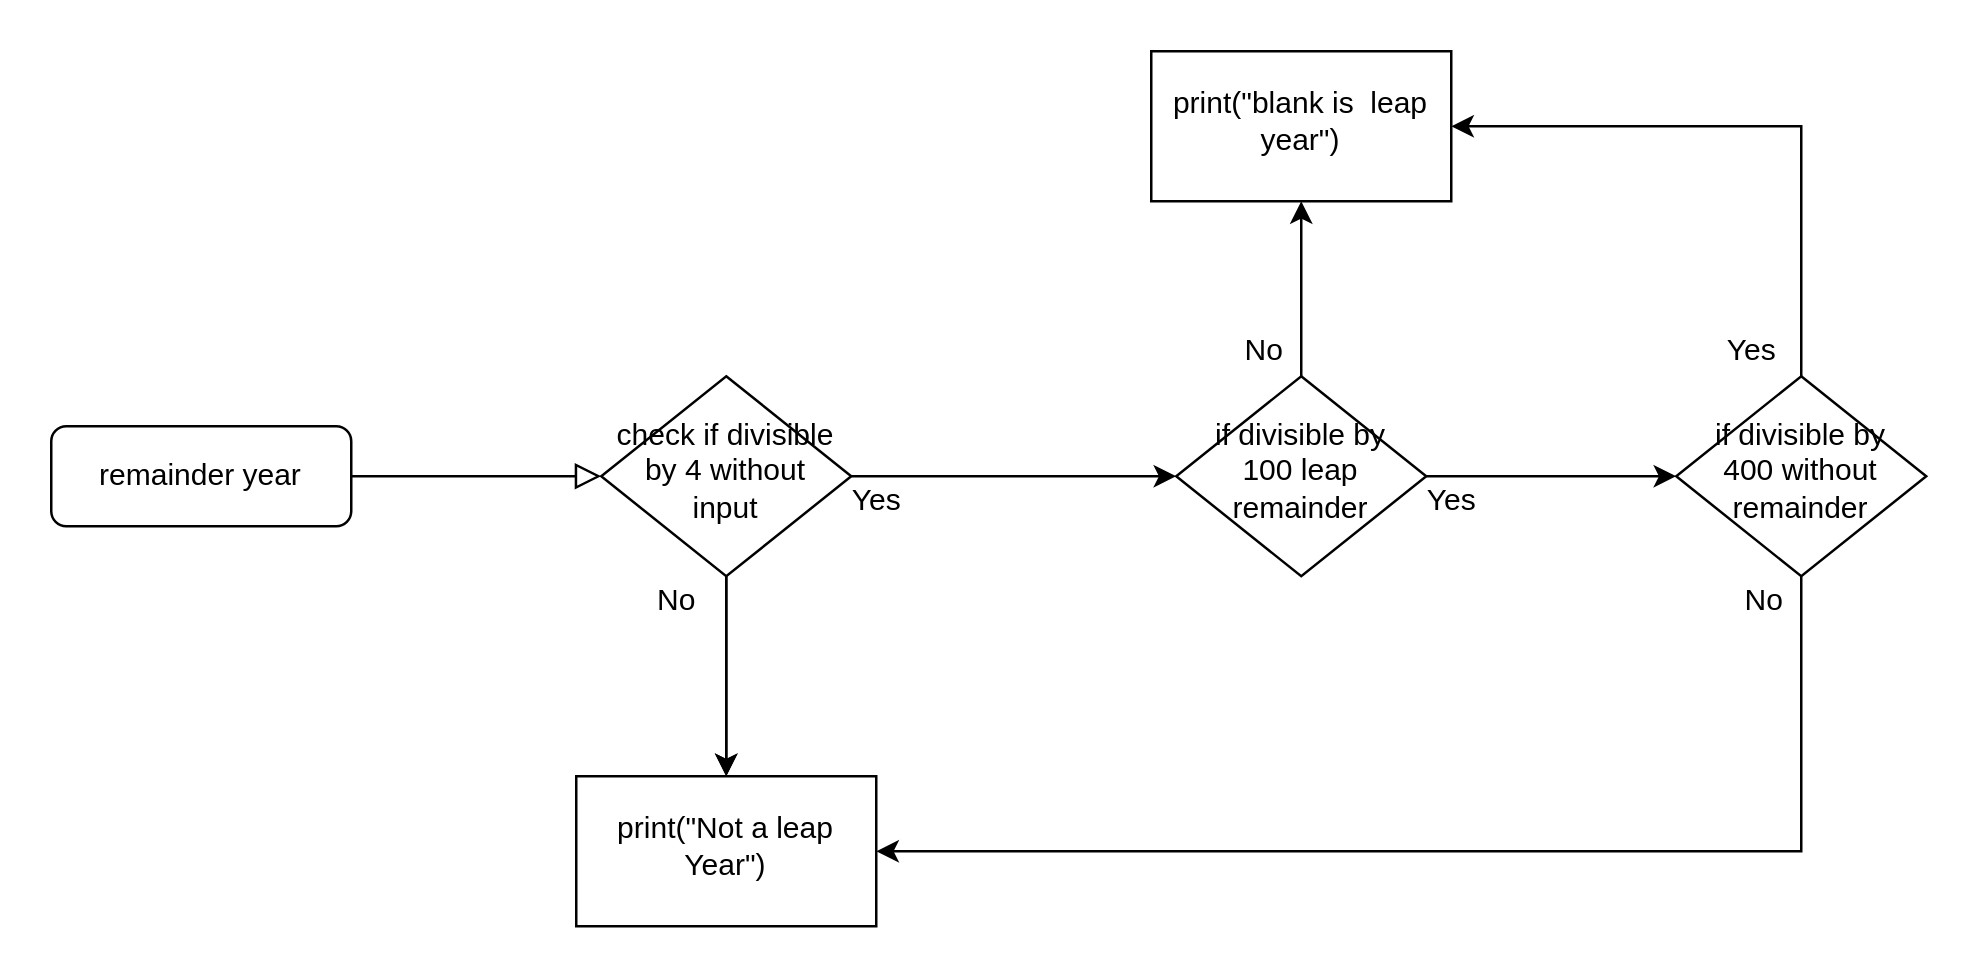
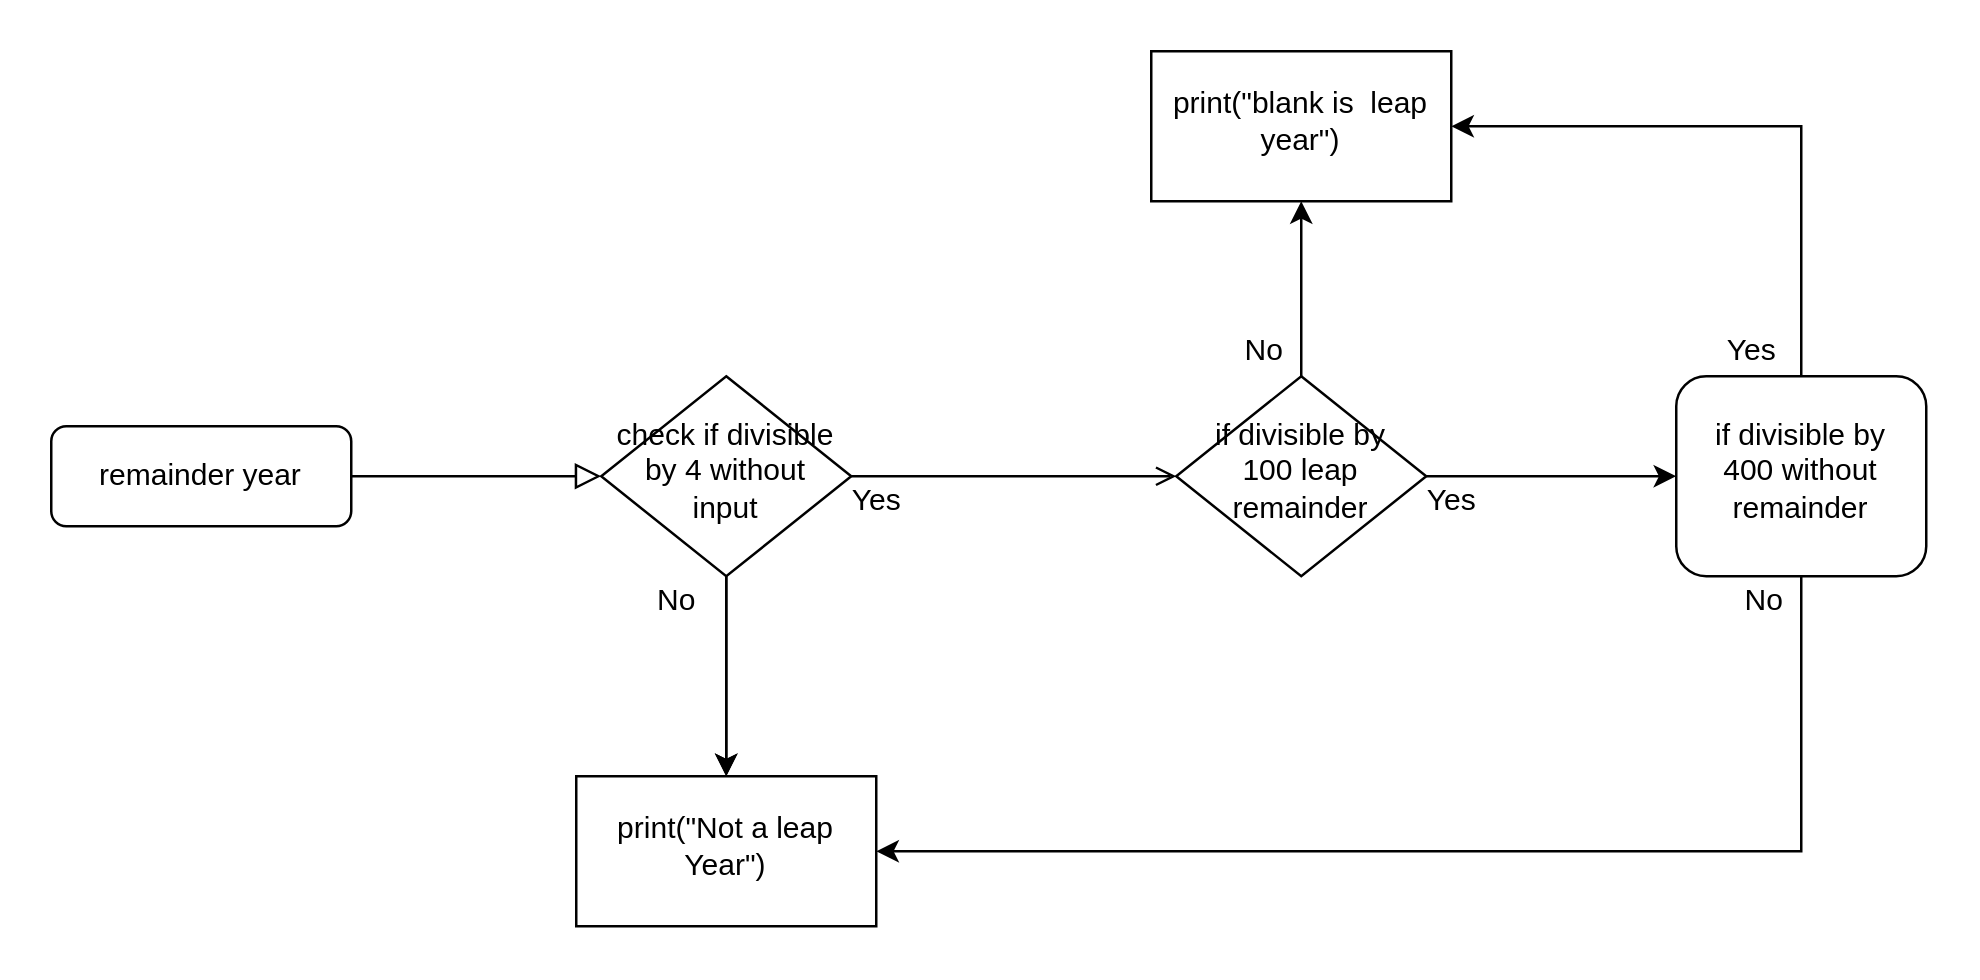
edge "check if divisible by 4 without input" -> "if divisible by 100 leap remainder": arrowhead classic -> open
node "if divisible by 400 without remainder": shape diamond -> rounded rectangle
